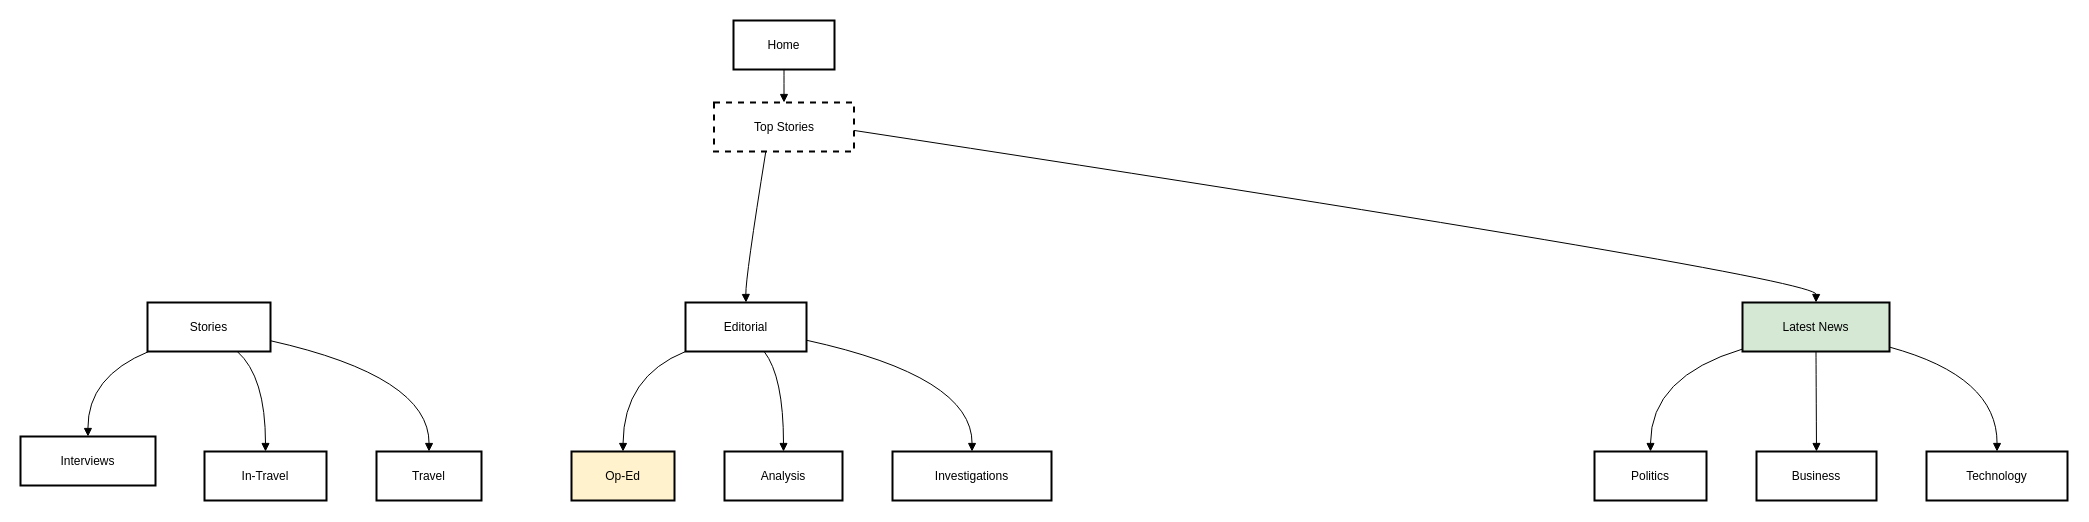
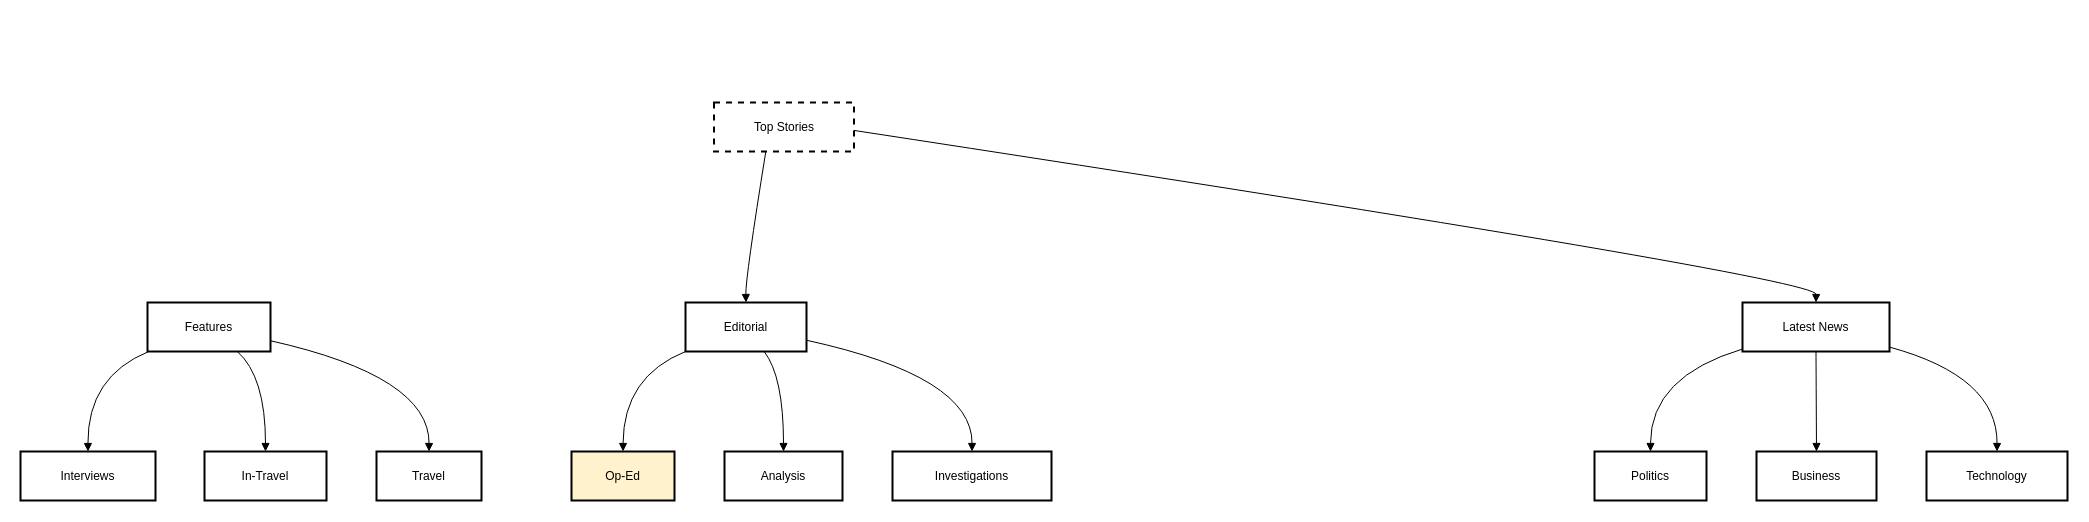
node "Home": removed
edge "Home" -> "Top Stories": removed
node "Latest News": fillcolor #d5e8d4 -> #ffffff
node "Stories": label "Stories" -> "Features"
node "Interviews": moved (88, 461) -> (88, 476)
